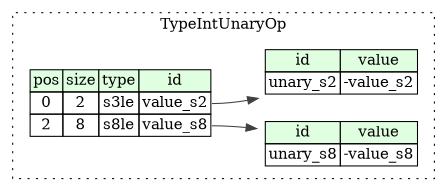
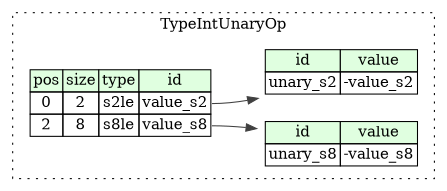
node "pos": text "s3le" -> "s2le"
